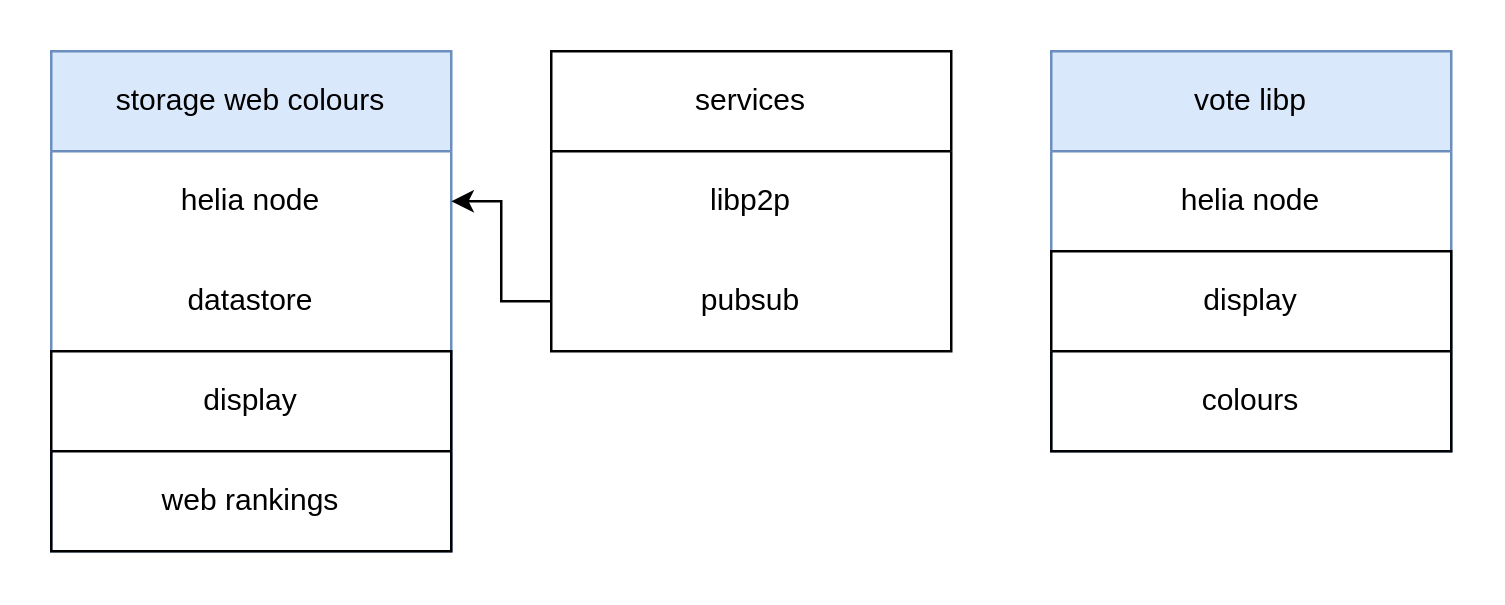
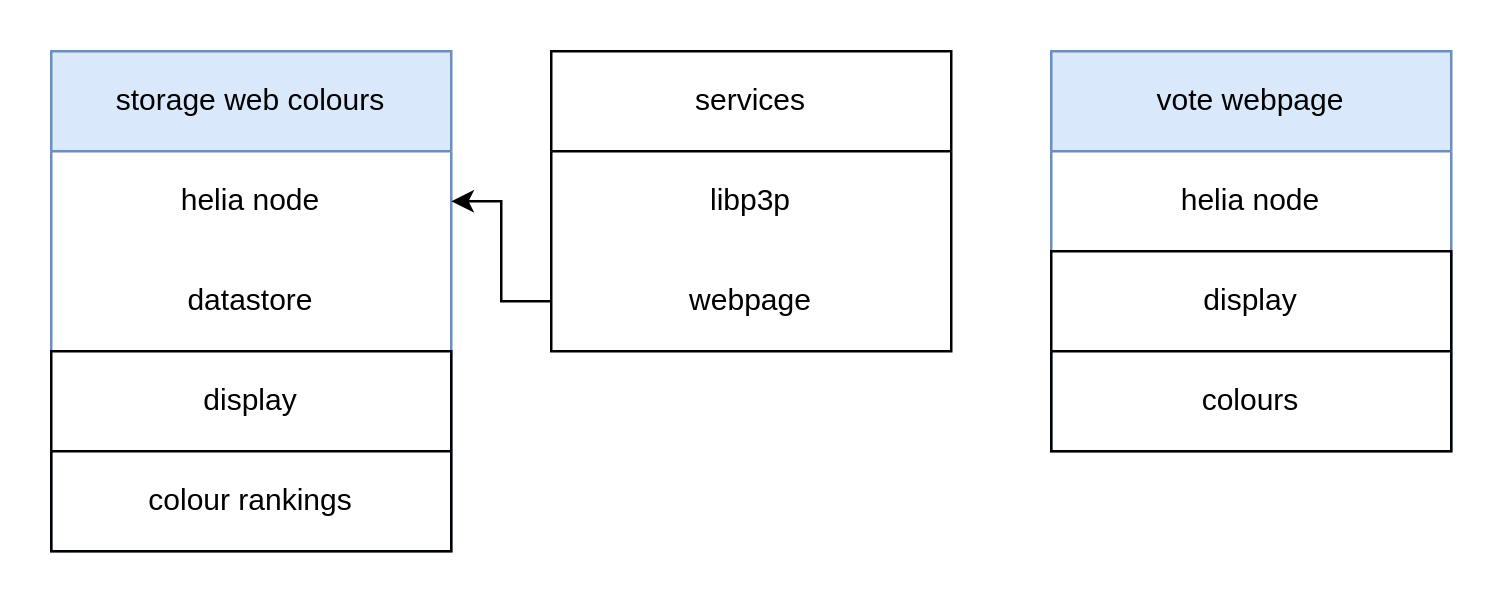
node "vote libp": label "vote libp" -> "vote webpage"
node "libp2p": label "libp2p" -> "libp3p"
node "pubsub": label "pubsub" -> "webpage"
node "web rankings": label "web rankings" -> "colour rankings"
